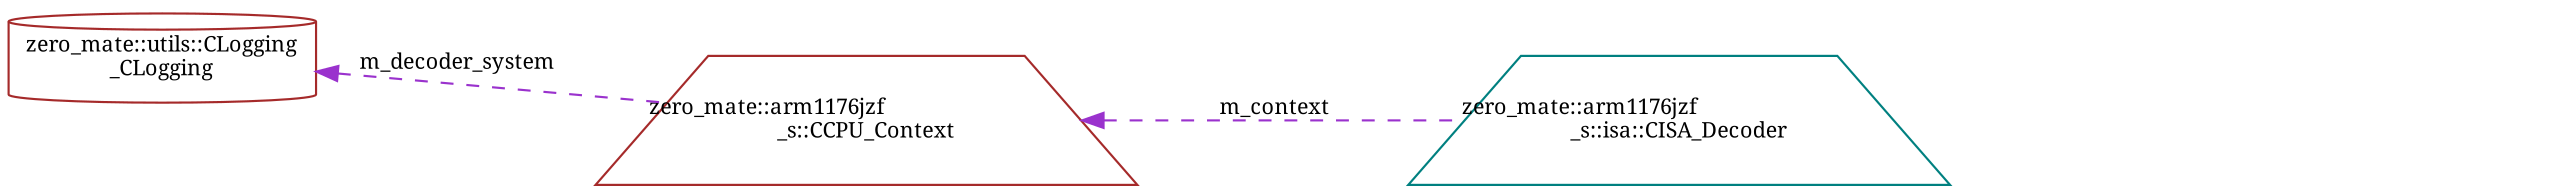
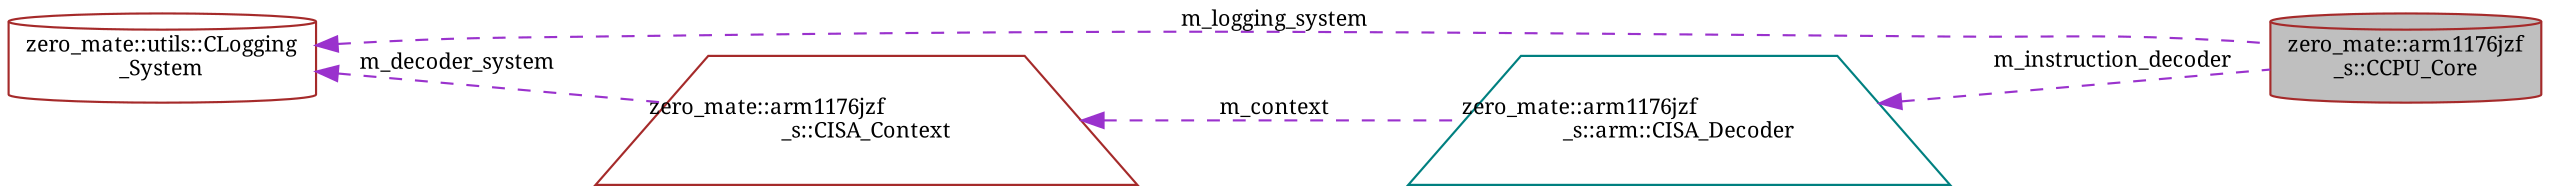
node "zero_mate::utils::CLogging _CLogging": label "zero_mate::utils::CLogging _CLogging" -> "zero_mate::utils::CLogging _System"
node "zero_mate::arm1176jzf _s::CCPU_Core": added
node "zero_mate::arm1176jzf _s::CCPU_Context": label "zero_mate::arm1176jzf _s::CCPU_Context" -> "zero_mate::arm1176jzf _s::CISA_Context"
node "zero_mate::arm1176jzf _s::isa::CISA_Decoder": label "zero_mate::arm1176jzf _s::isa::CISA_Decoder" -> "zero_mate::arm1176jzf _s::arm::CISA_Decoder"
